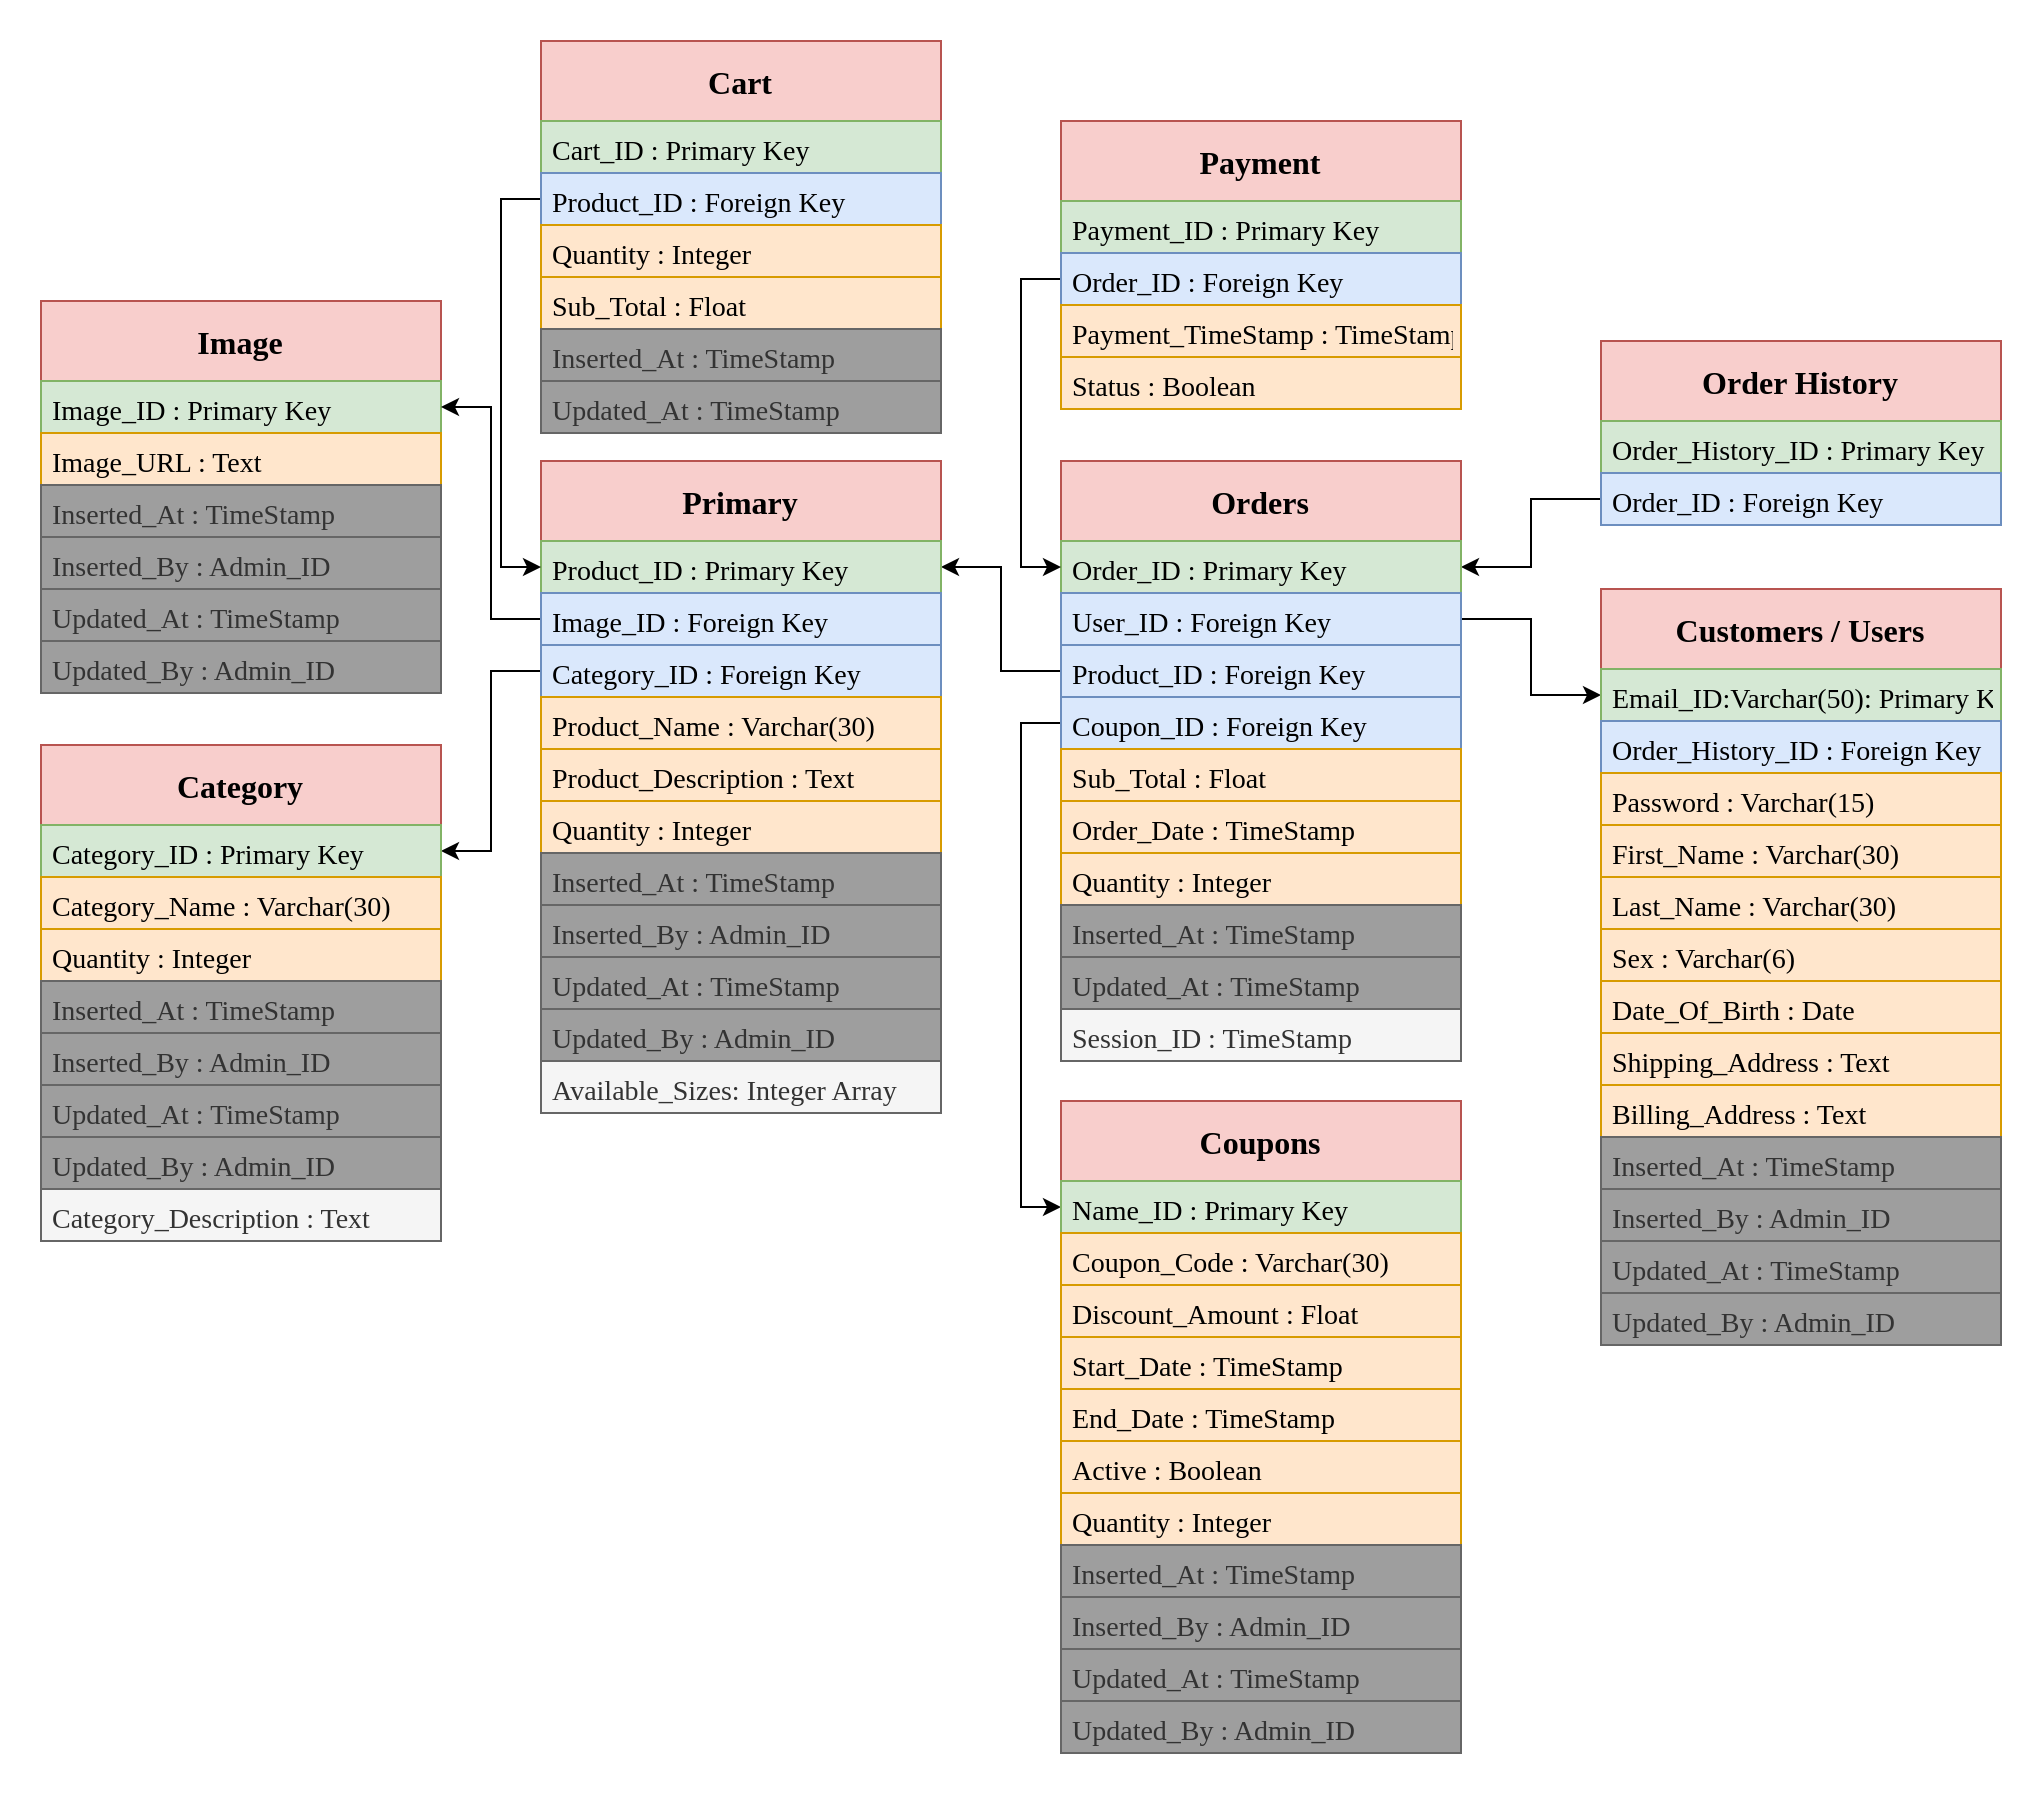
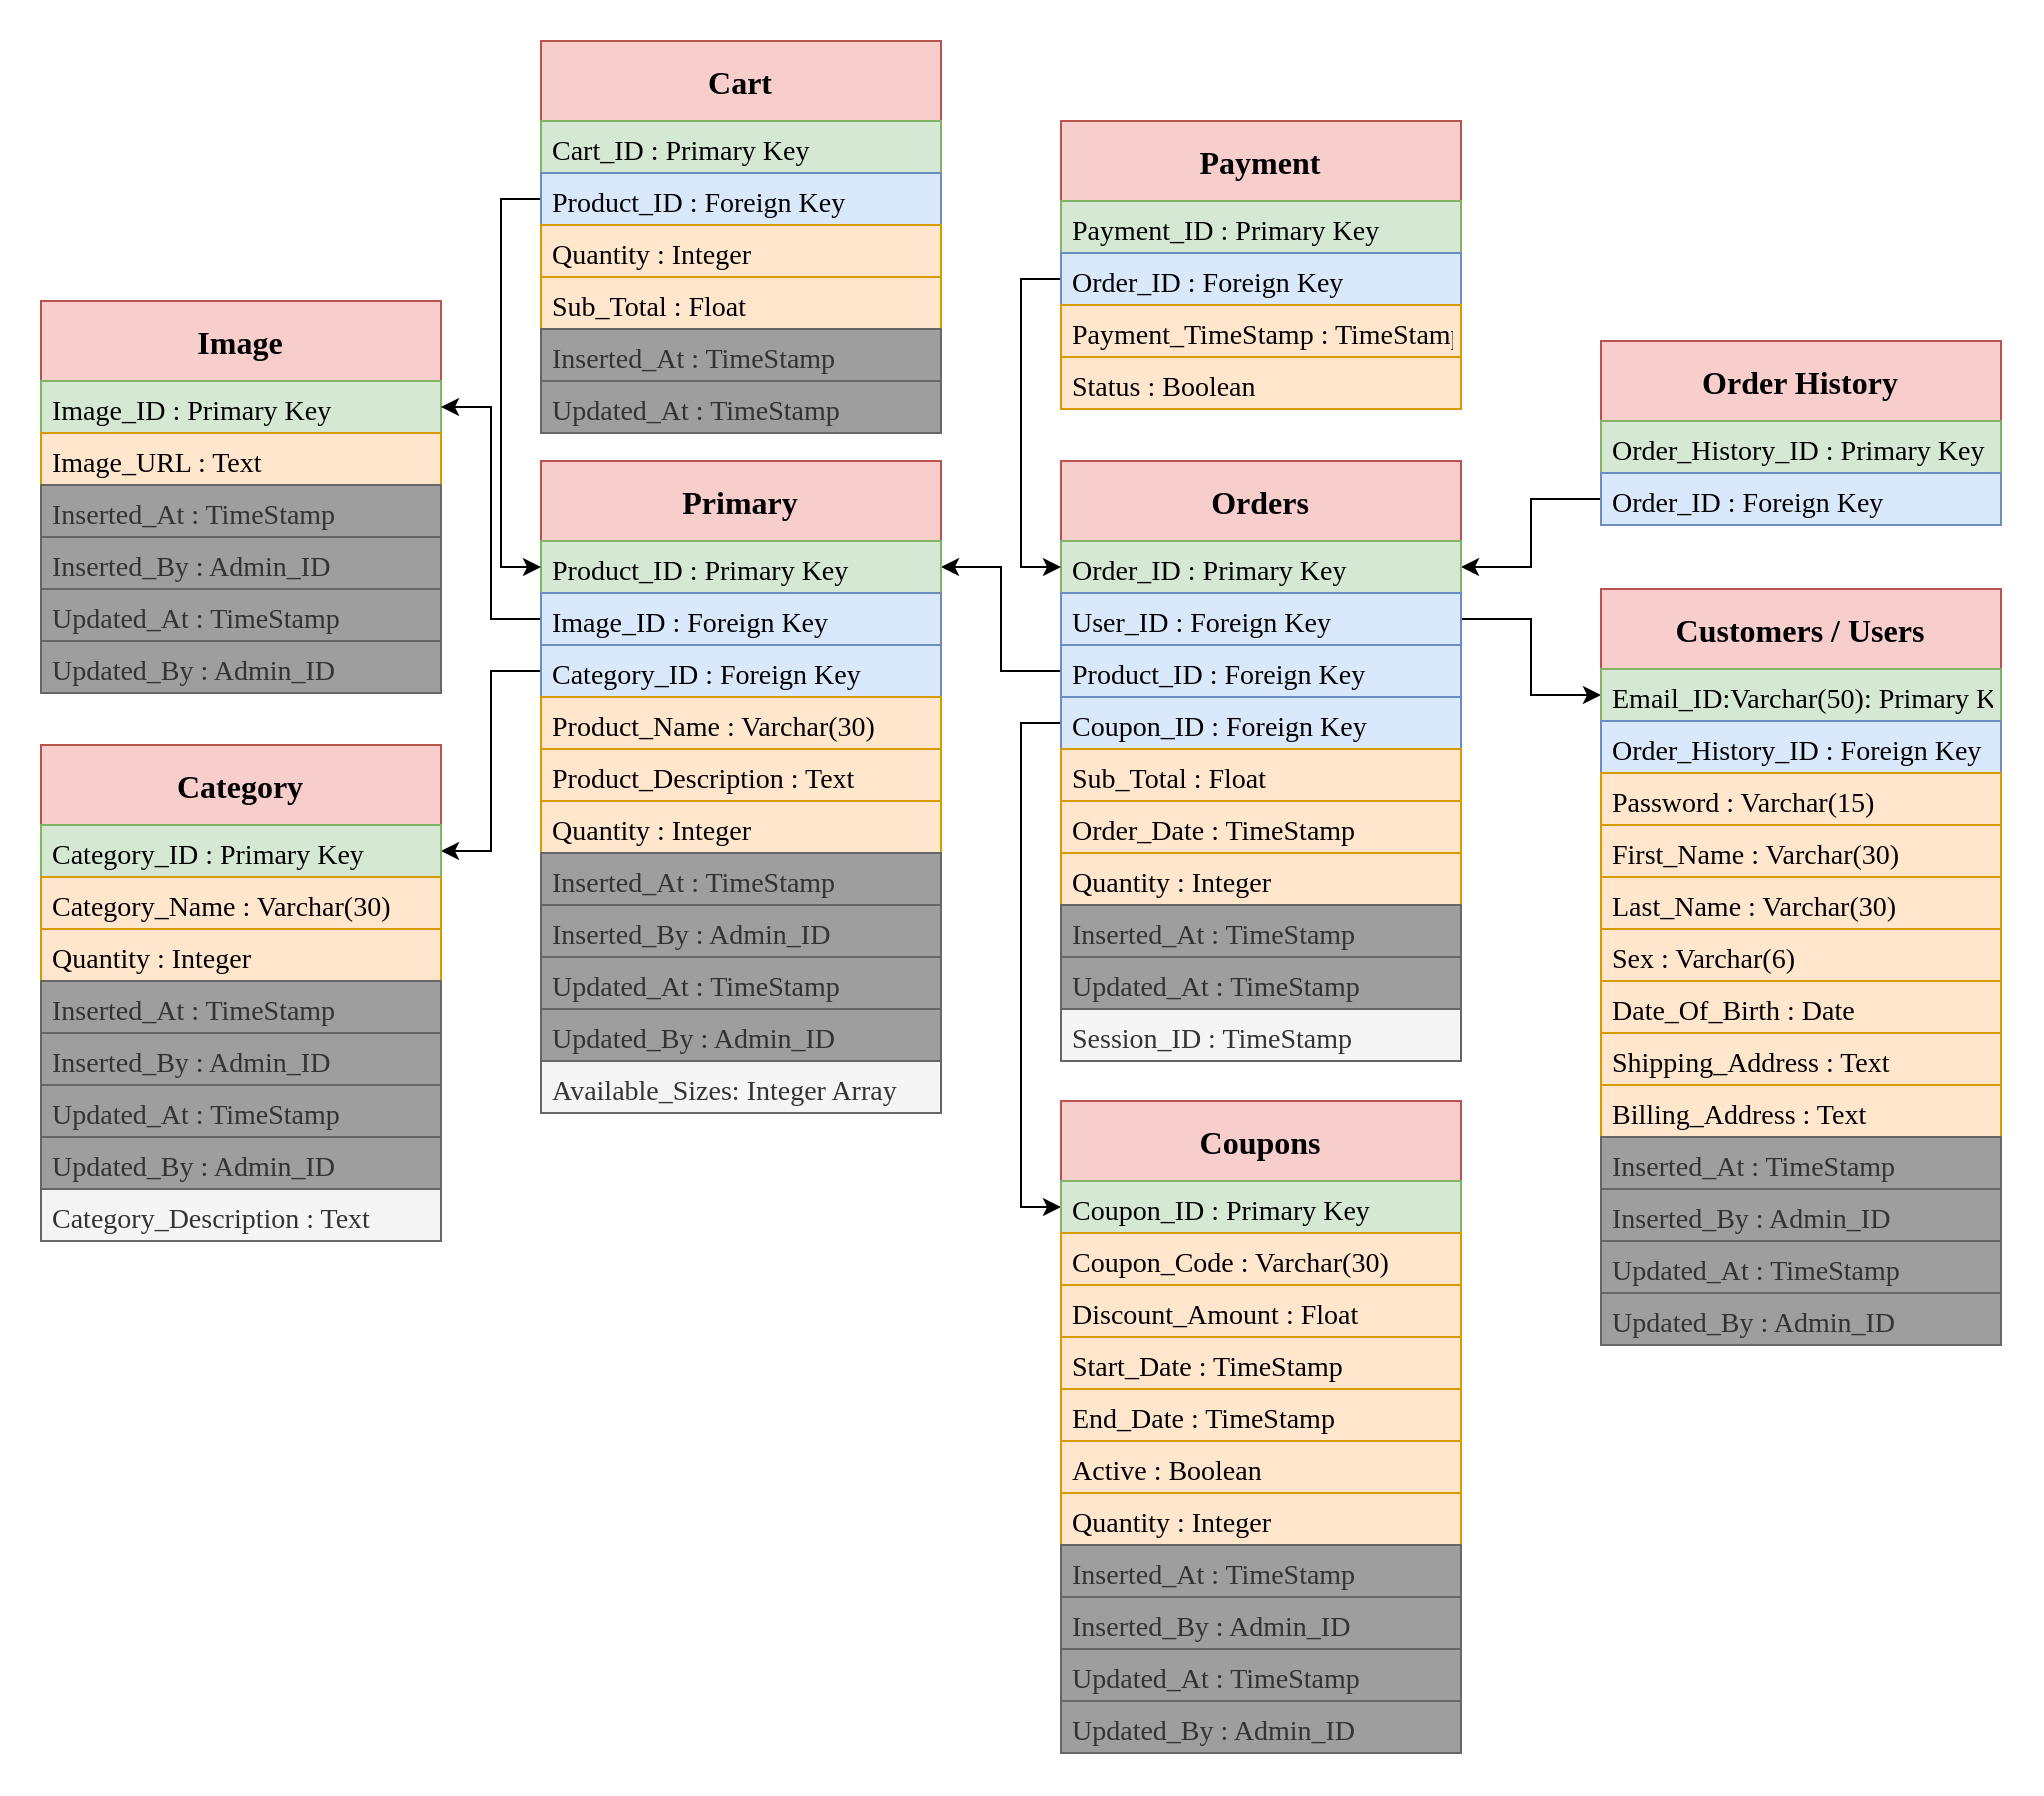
node "Name_ID : Primary Key": label "Name_ID : Primary Key" -> "Coupon_ID : Primary Key"
